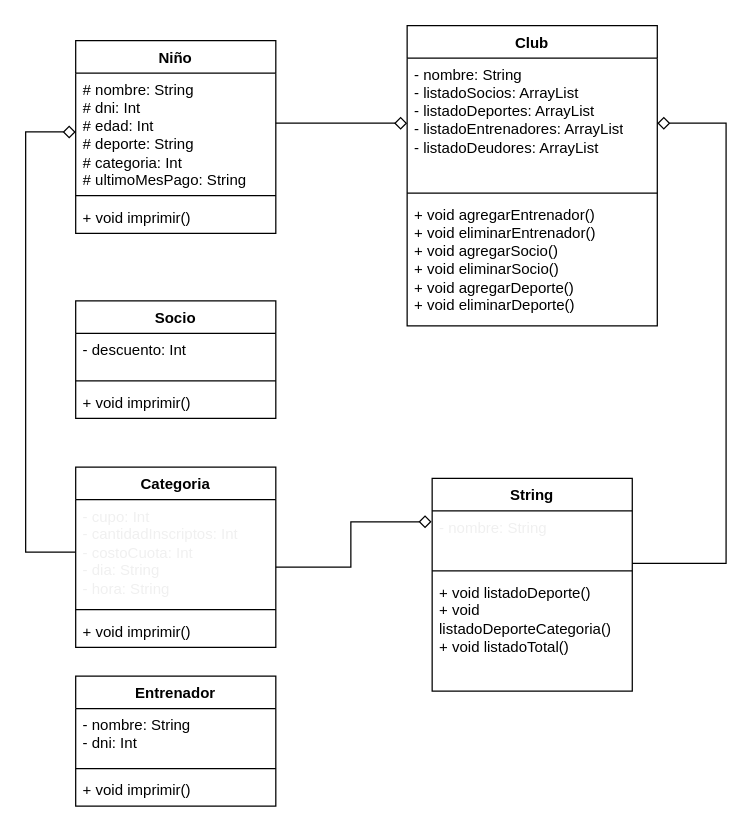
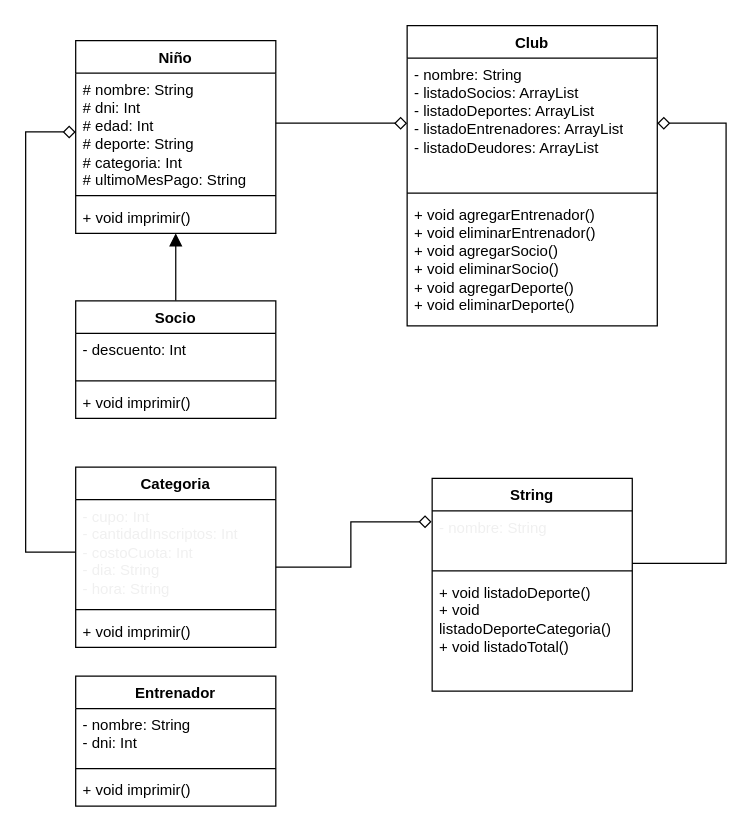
edge "Socio" -> "Niño": added
